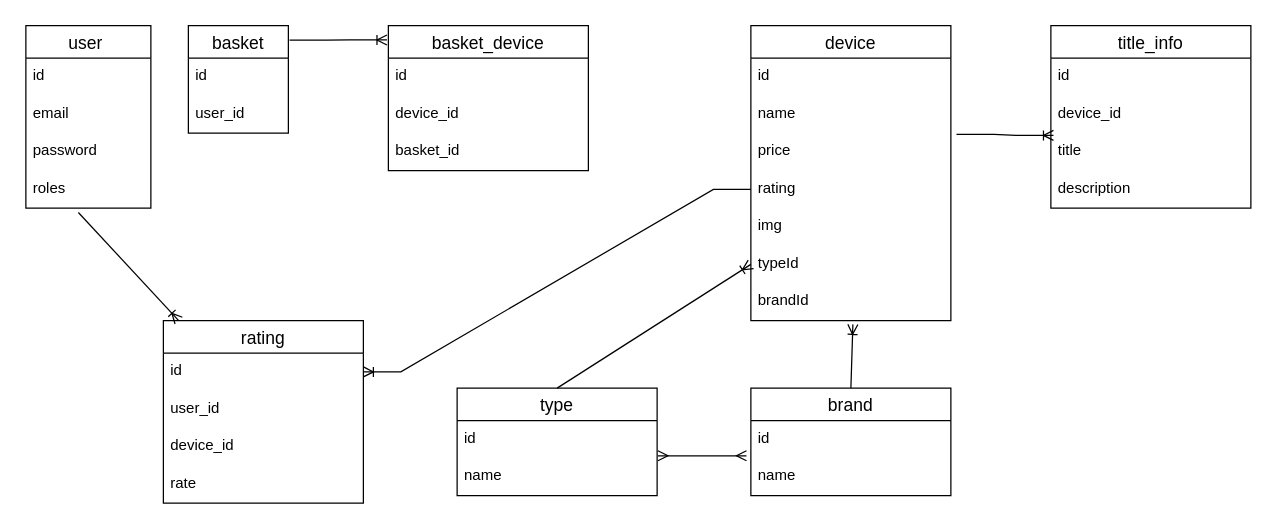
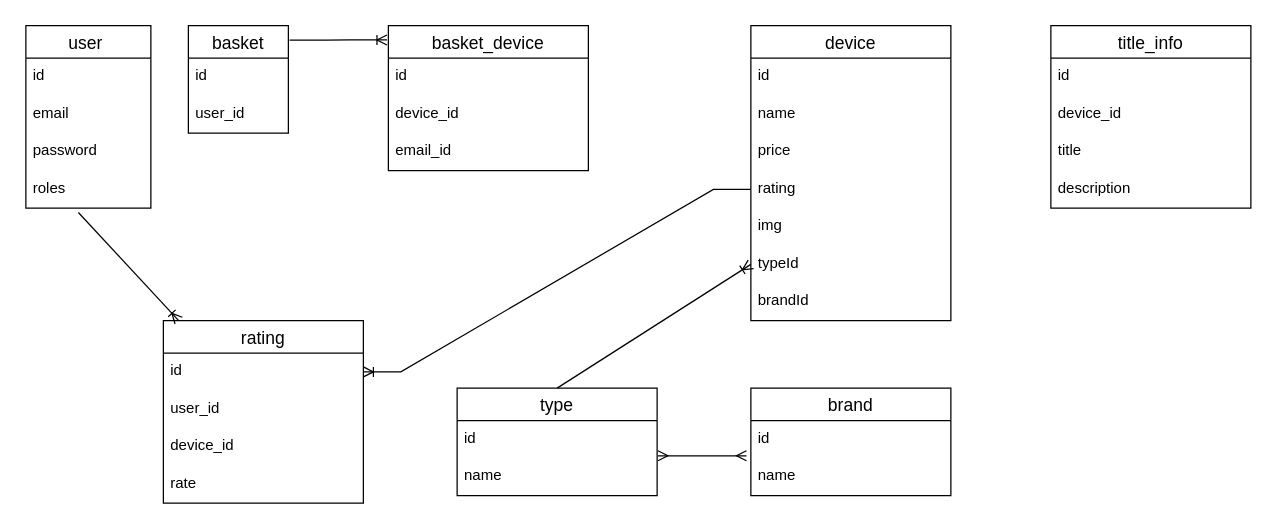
edge "price" -> "title": removed
node "basket_id": label "basket_id" -> "email_id"
edge "brand" -> "brandId": removed
